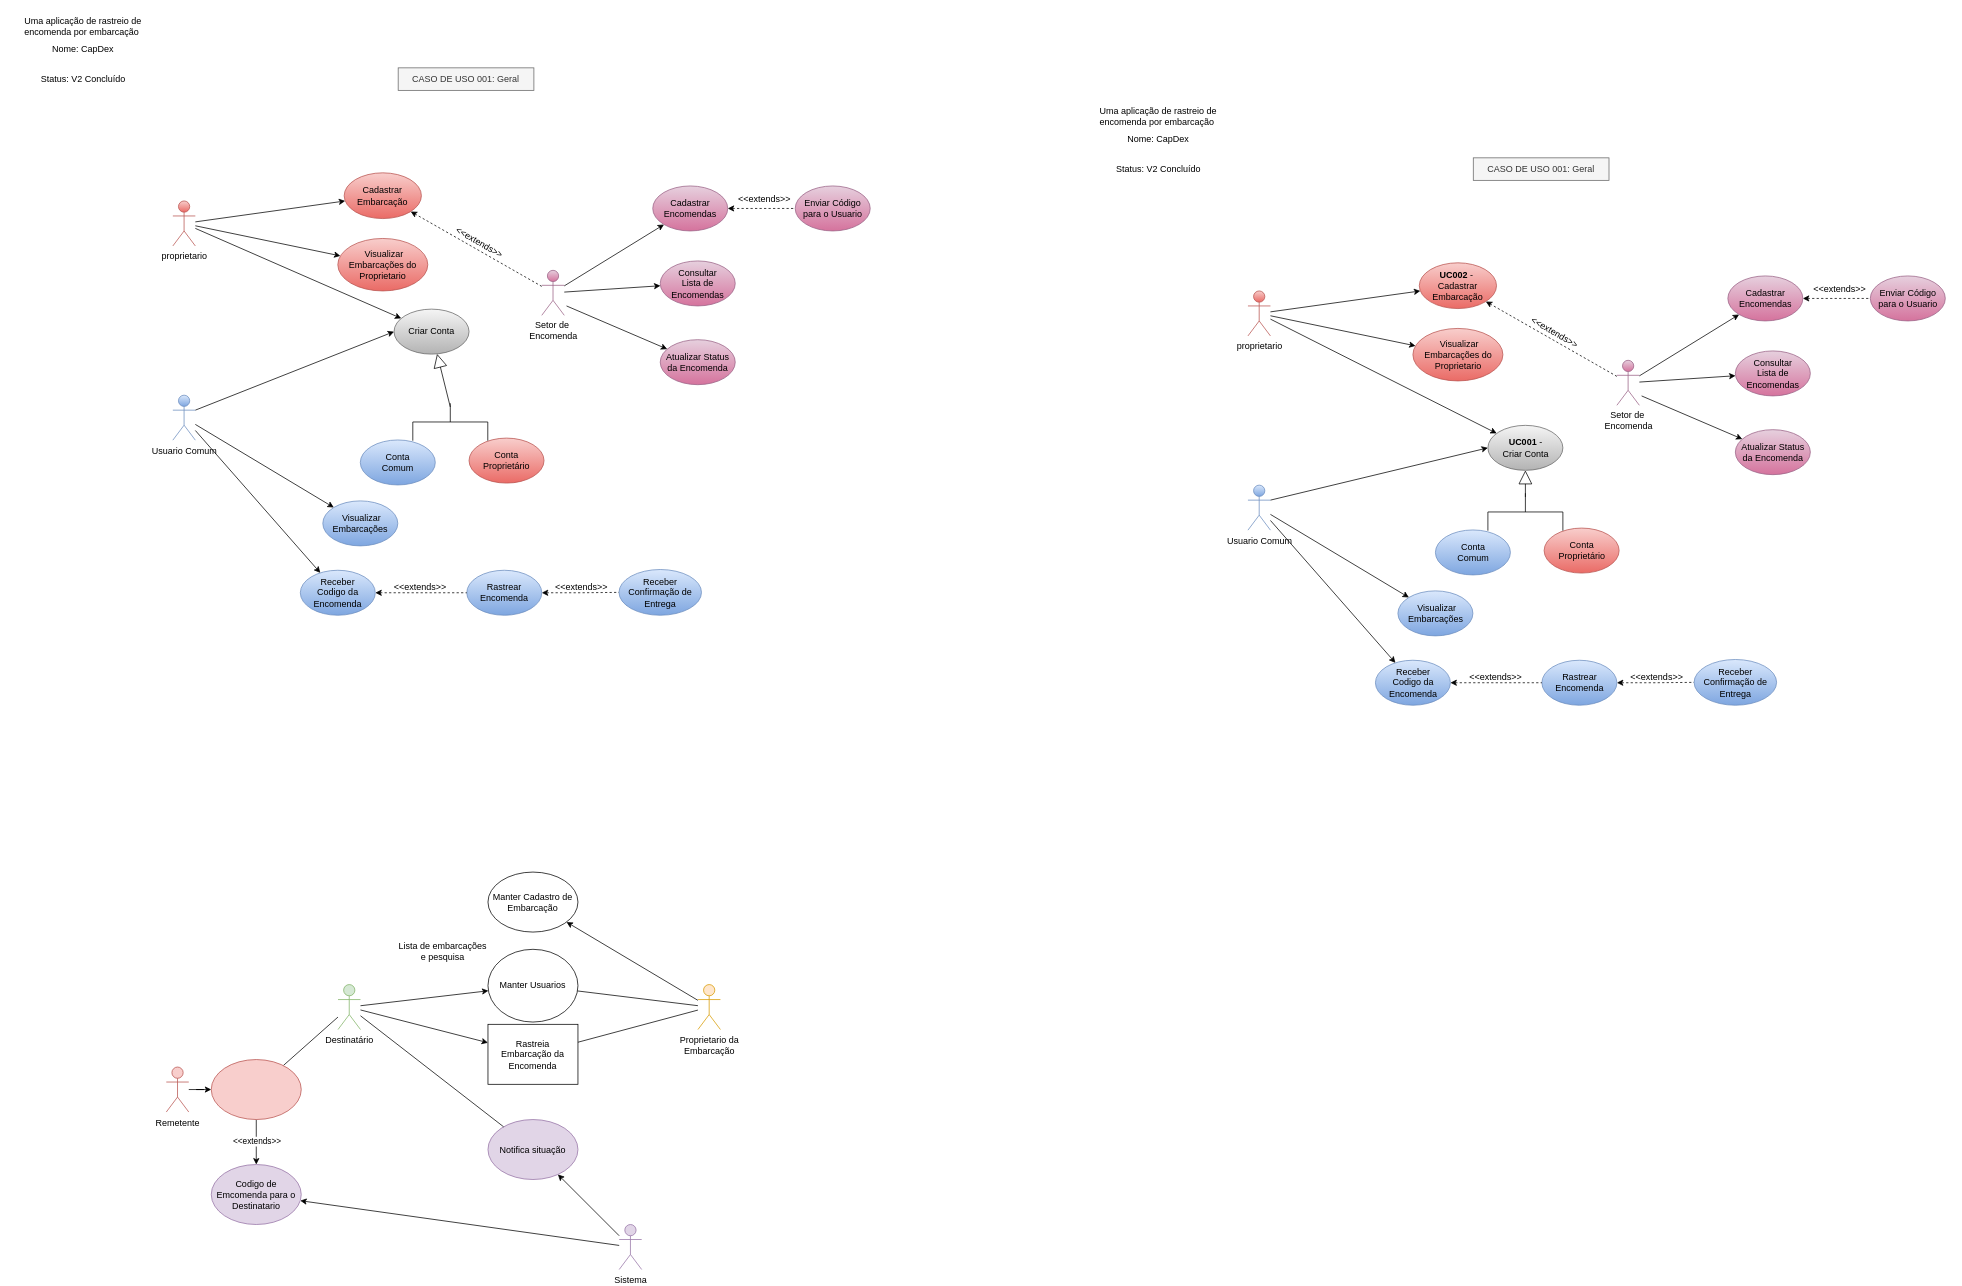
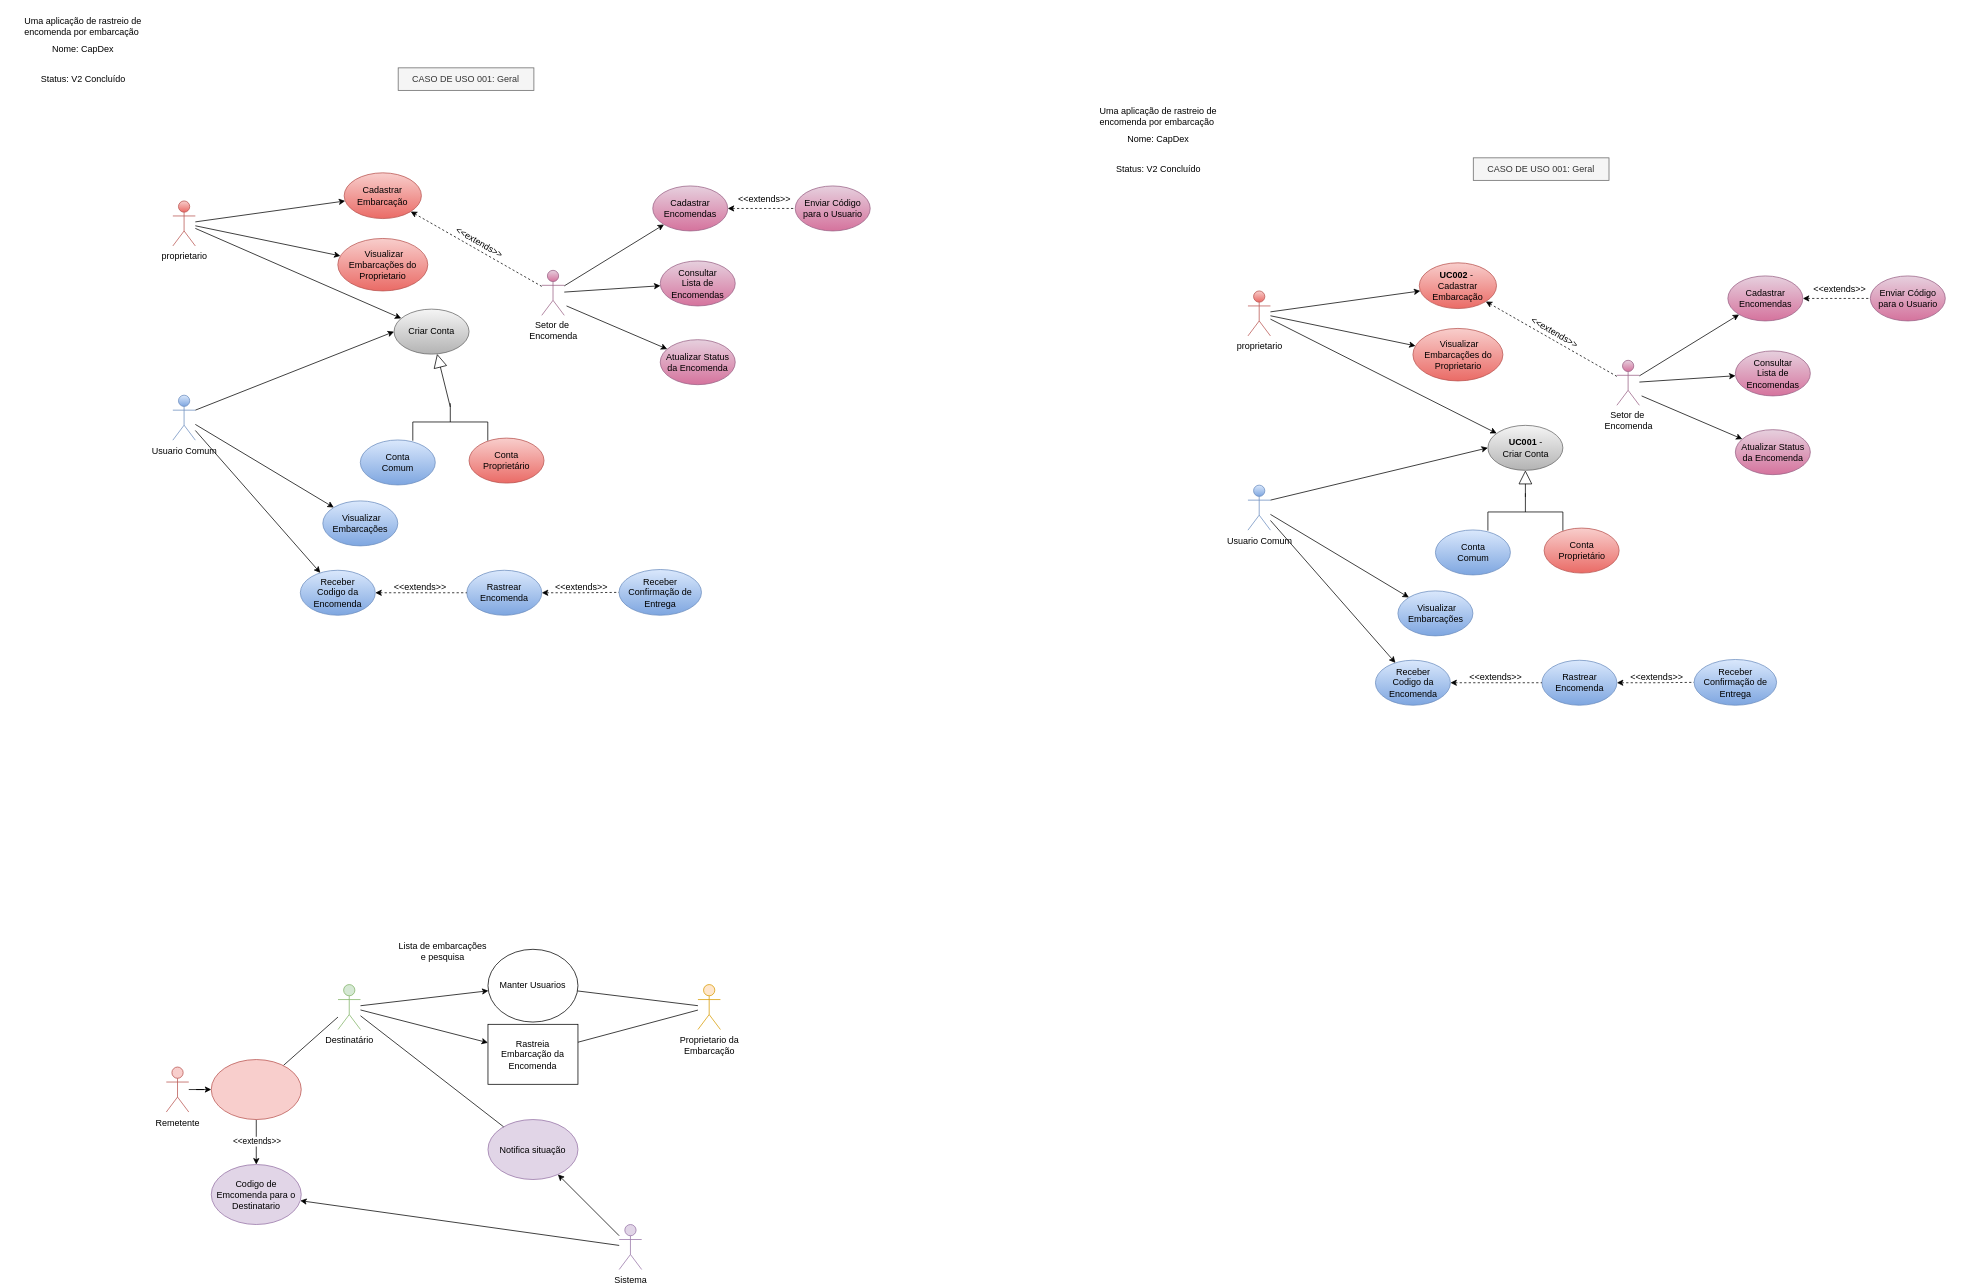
node "Manter Cadastro de Embarcação": removed
edge "Proprietario da Embarcação" -> "Manter Cadastro de Embarcação": removed
